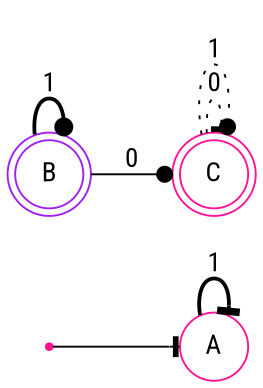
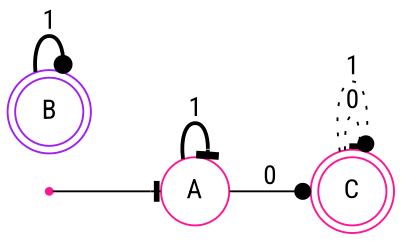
edge "B" -> "C": now "A" -> "C"
